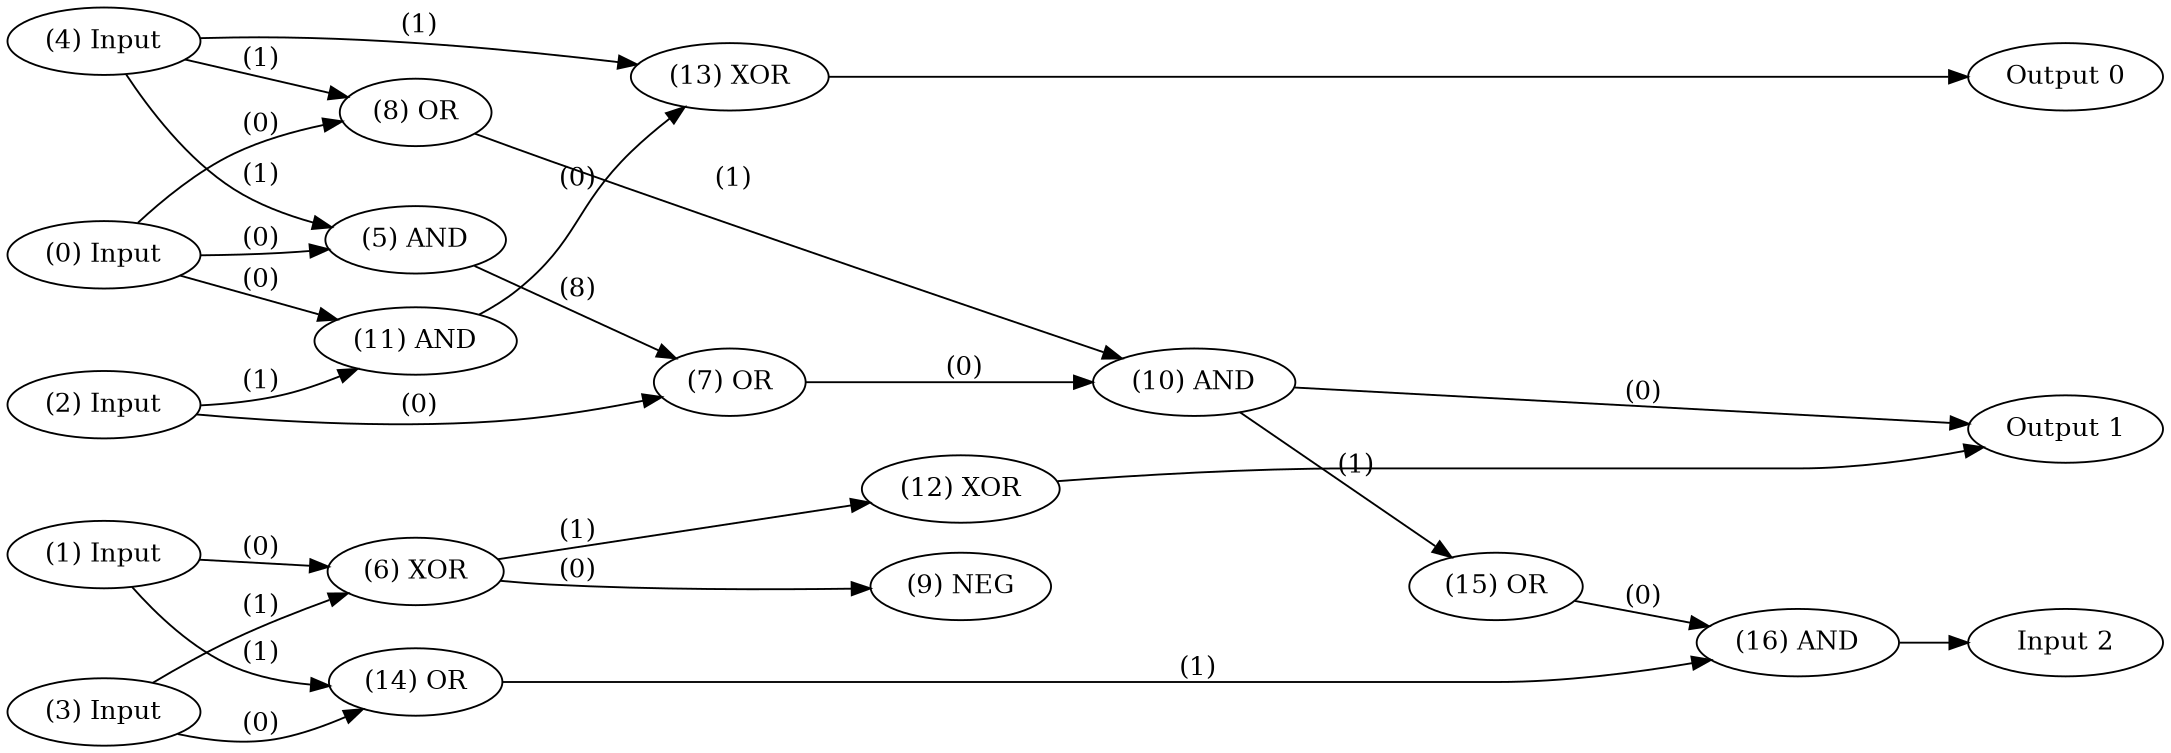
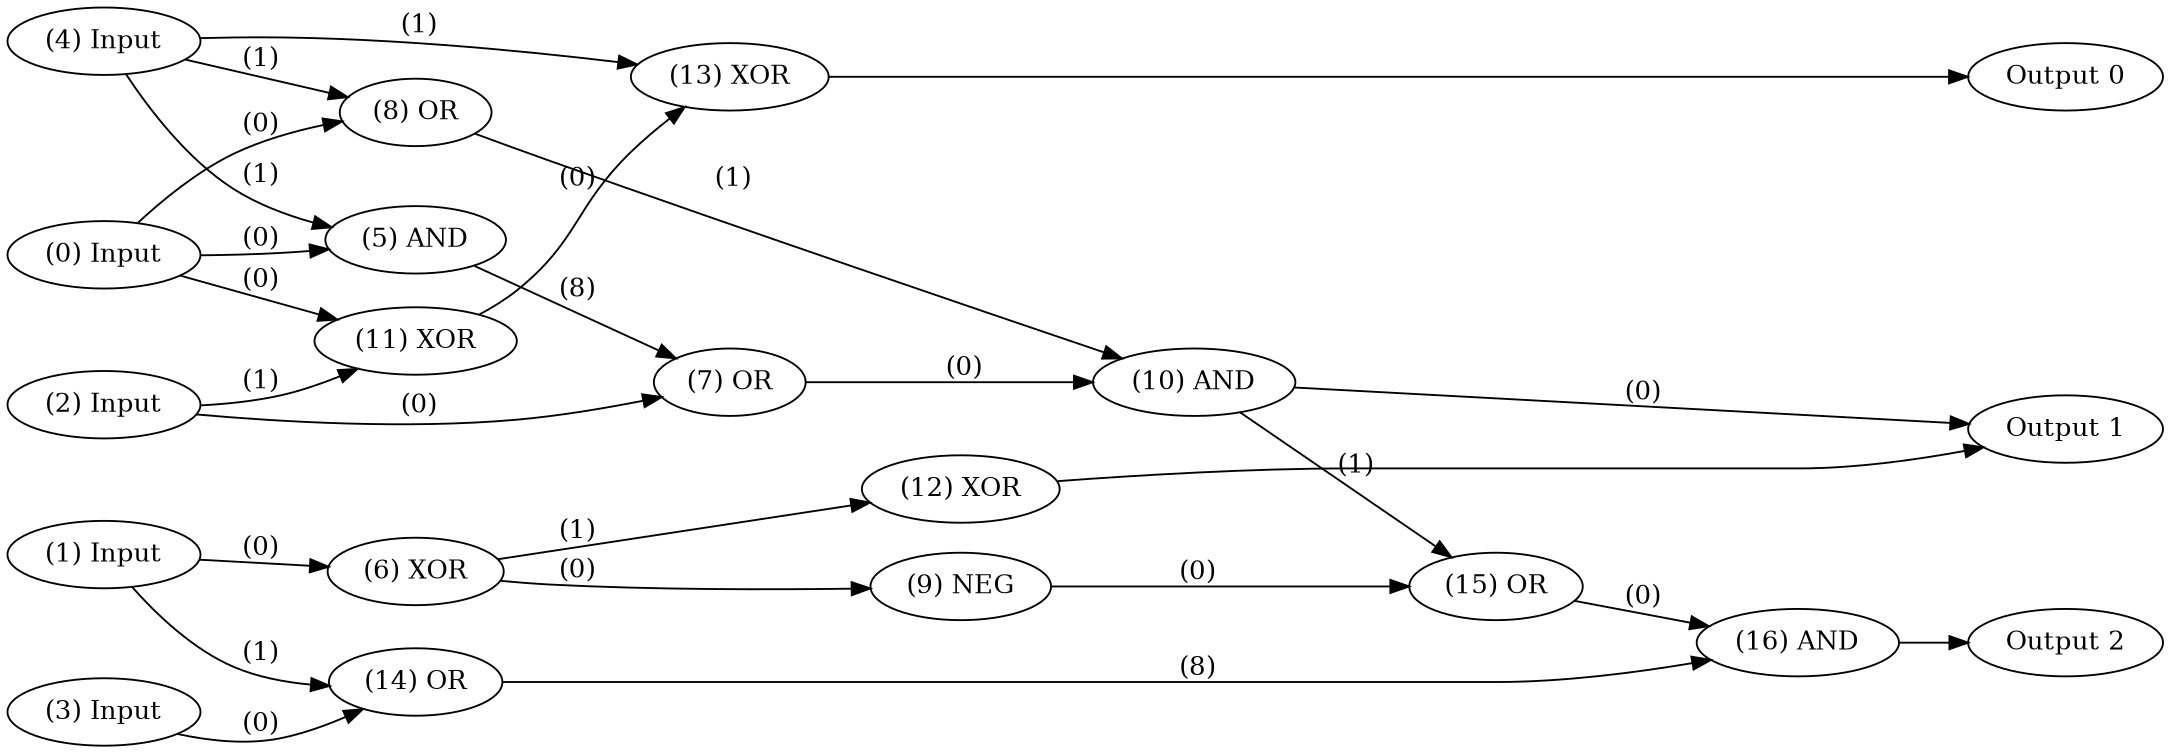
node "(11) AND": label "(11) AND" -> "(11) XOR"
edge "(9) NEG" -> "(15) OR": added, label "(0)"
edge "(3) Input" -> "(6) XOR": removed, label "(1)"
node "Input 2": label "Input 2" -> "Output 2"
edge "(14) OR" -> "(16) AND": label " (1)" -> " (8)"
